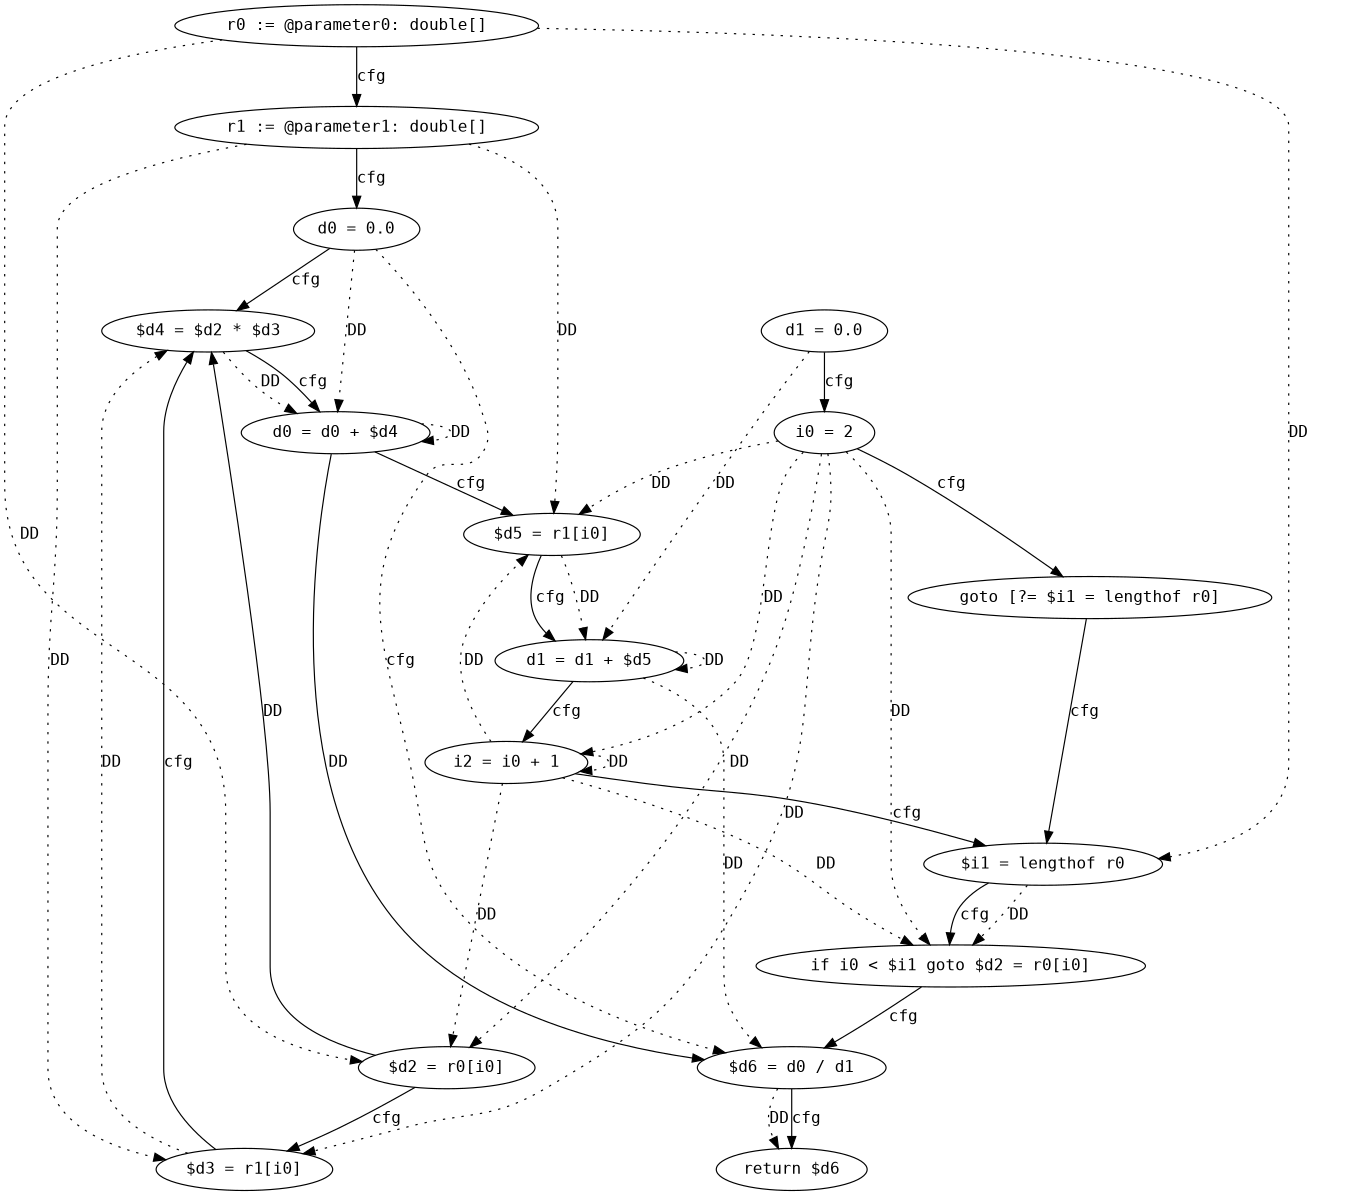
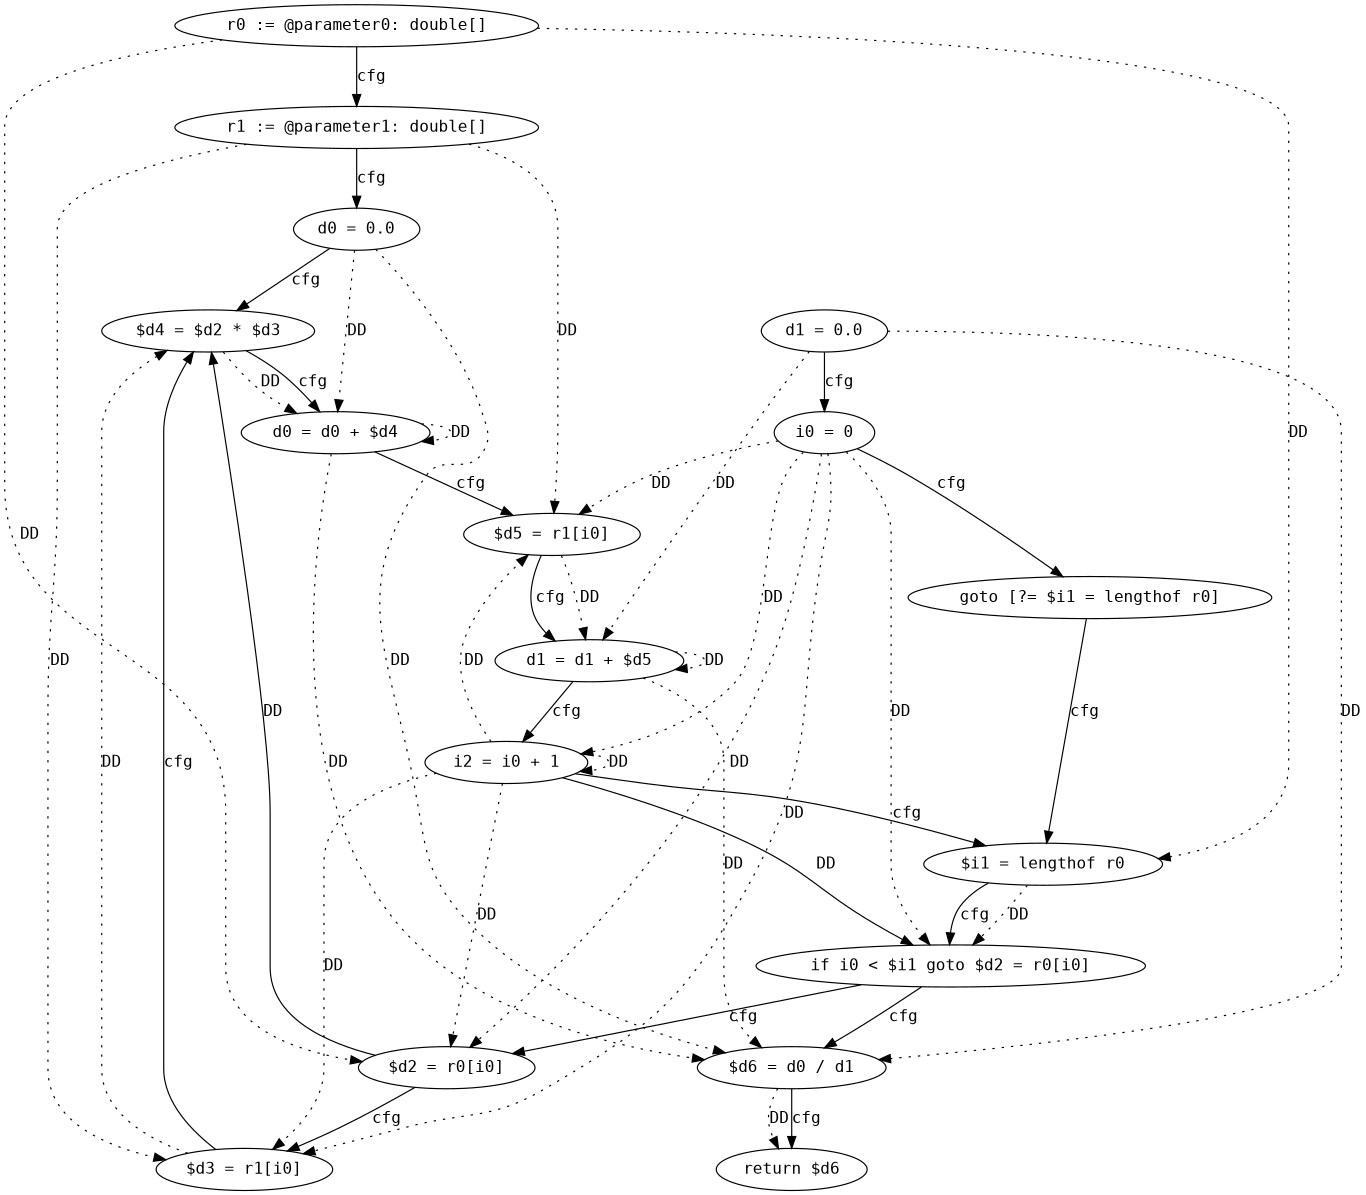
node "i0 = 2": label "i0 = 2" -> "i0 = 0"
edge "d0 = 0.0" -> "$d6 = d0 / d1": label "cfg" -> "DD"
edge "d1 = 0.0" -> "$d6 = d0 / d1": added, label "DD"
edge "i2 = i0 + 1" -> "if i0 < $i1 goto $d2 = r0[i0]": style dotted -> solid
edge "d0 = d0 + $d4" -> "$d6 = d0 / d1": style solid -> dotted
edge "i2 = i0 + 1" -> "$d3 = r1[i0]": added, label "DD"
edge "if i0 < $i1 goto $d2 = r0[i0]" -> "$d2 = r0[i0]": added, label "cfg"
